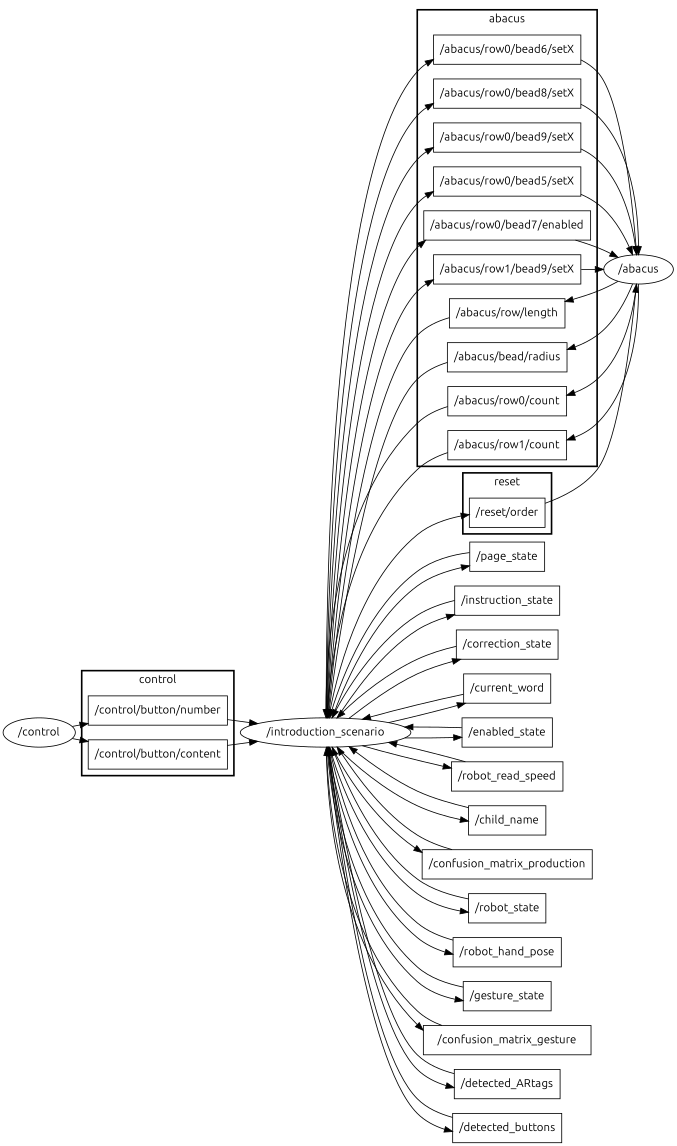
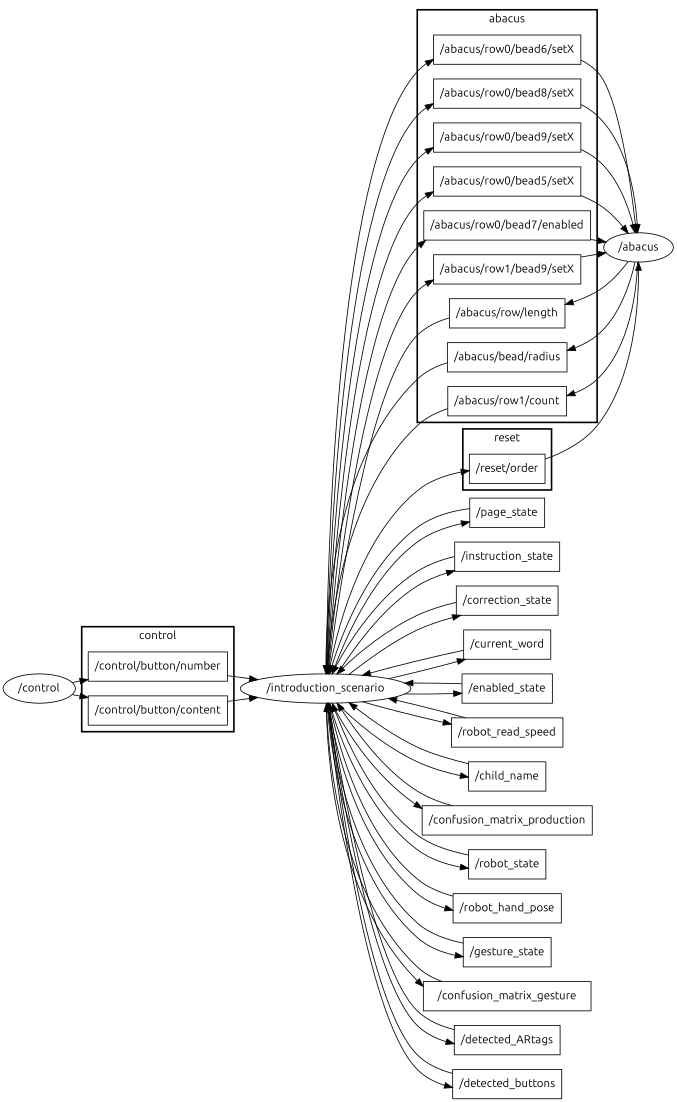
node "/abacus/row0/count": removed
